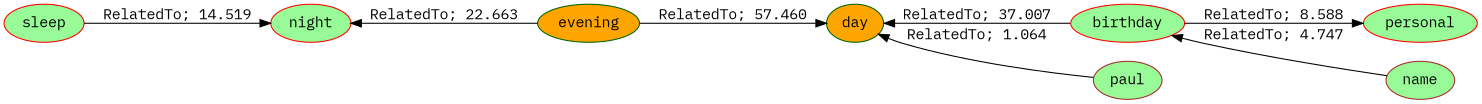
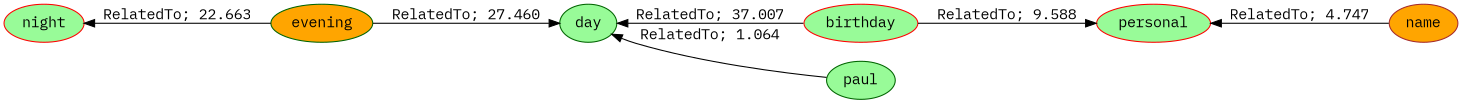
edge "evening" -> "day": label "RelatedTo; 57.460" -> "RelatedTo; 27.460"
edge "birthday" -> "personal": label "RelatedTo; 8.588" -> "RelatedTo; 9.588"
node "sleep": removed
node "day": fillcolor orange -> palegreen
edge "name" -> "birthday": now "name" -> "personal"
node "paul": color brown -> darkgreen
node "name": fillcolor palegreen -> orange
